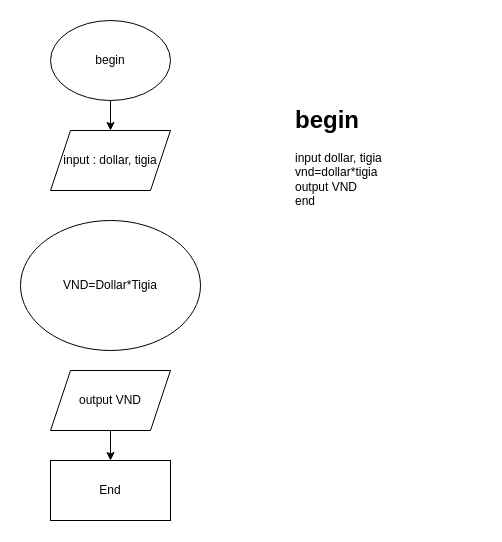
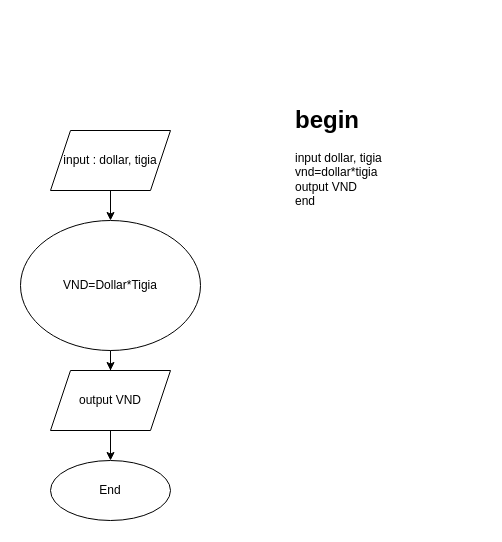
node "begin": removed
edge "begin" -> "input : dollar, tigia": removed
edge "input : dollar, tigia" -> "VND=Dollar*Tigia": added
edge "VND=Dollar*Tigia" -> "output VND": added
node "End": shape rectangle -> ellipse
